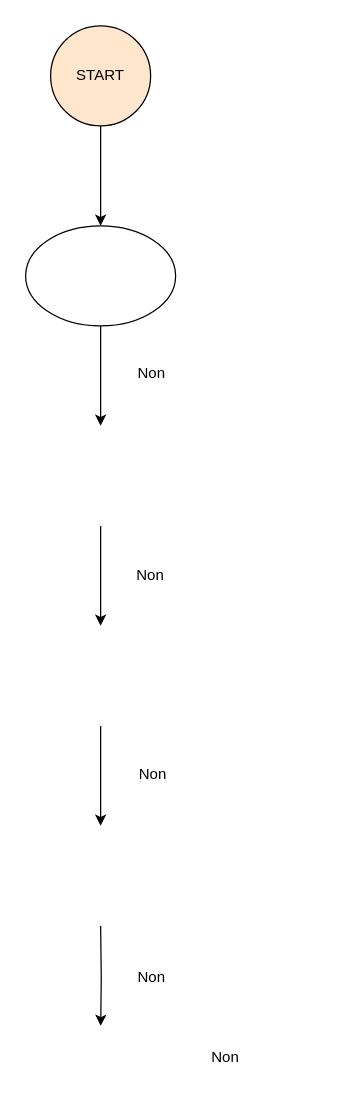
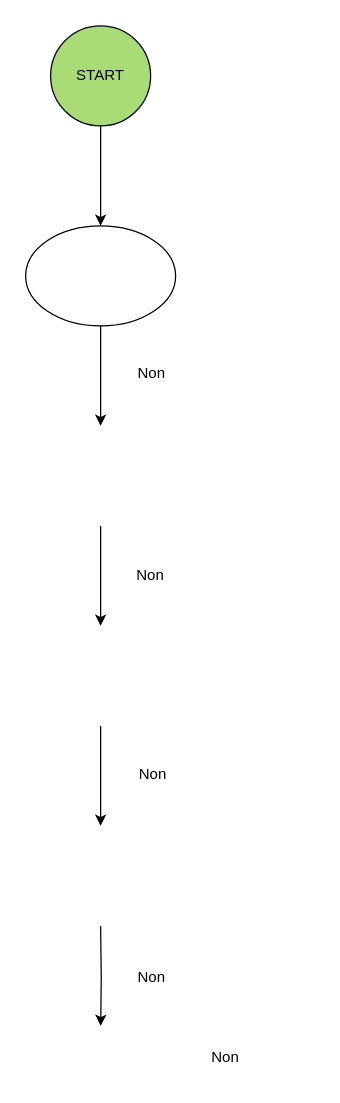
node "START": fillcolor #ffe6cc -> #a9dc76
